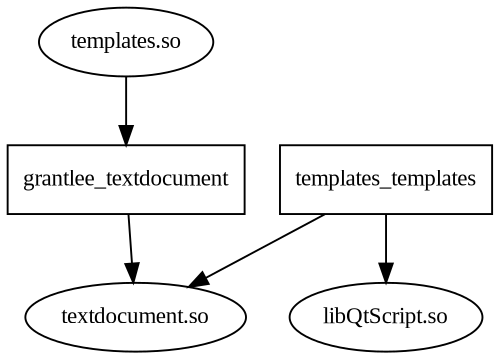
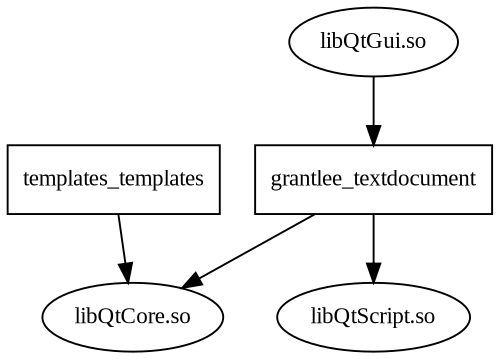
node "templates.so": label "templates.so" -> "libQtGui.so"
edge "templates_templates" -> "libQtScript.so": now "grantlee_textdocument" -> "libQtScript.so"
node "textdocument.so": label "textdocument.so" -> "libQtCore.so"
